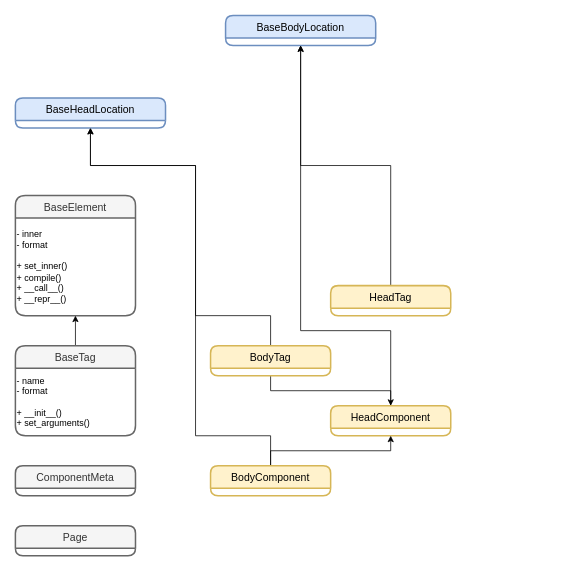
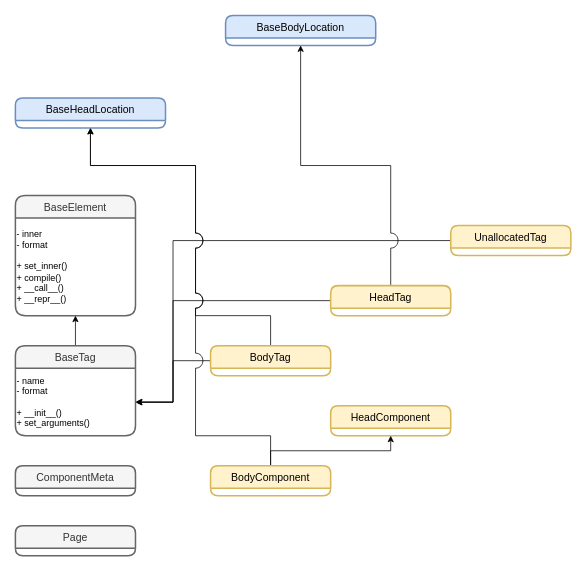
edge "UnallocatedTag" -> "- name- format+ __init__()+ set_arguments()": added
node "UnallocatedTag": added
edge "HeadTag" -> "- name- format+ __init__()+ set_arguments()": added
edge "HeadComponent" -> "BaseBodyLocation": removed
edge "BodyTag" -> "HeadComponent": now "BodyTag" -> "- name- format+ __init__()+ set_arguments()"
